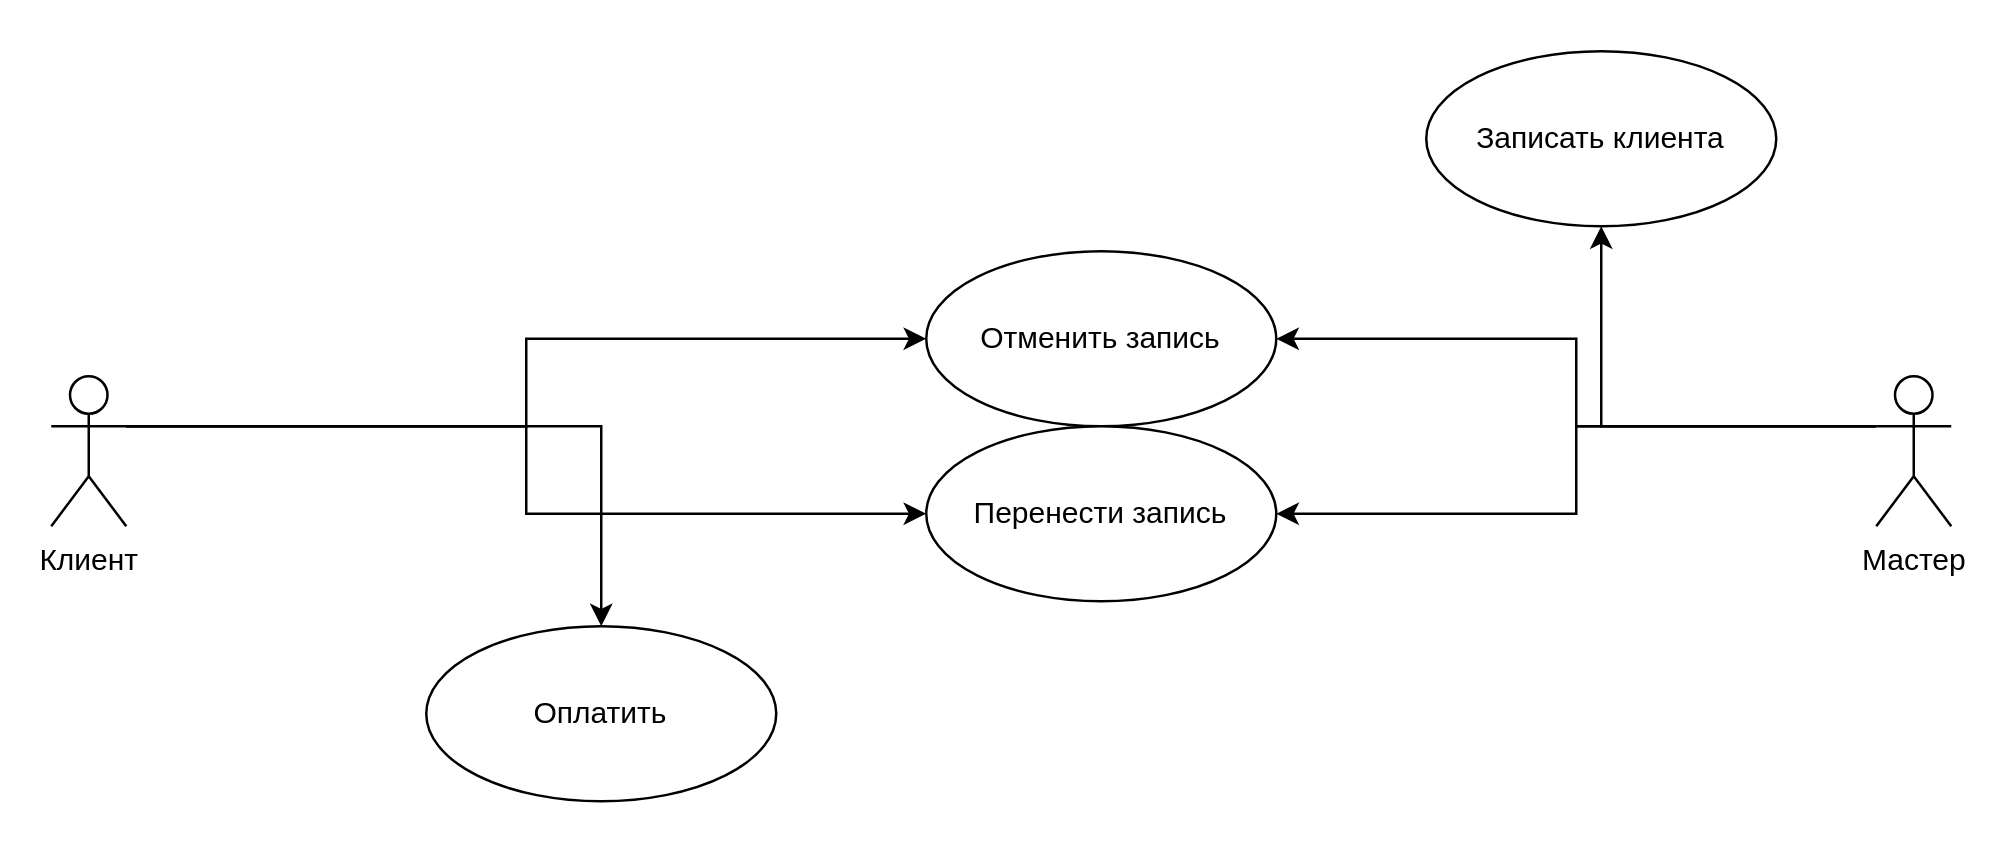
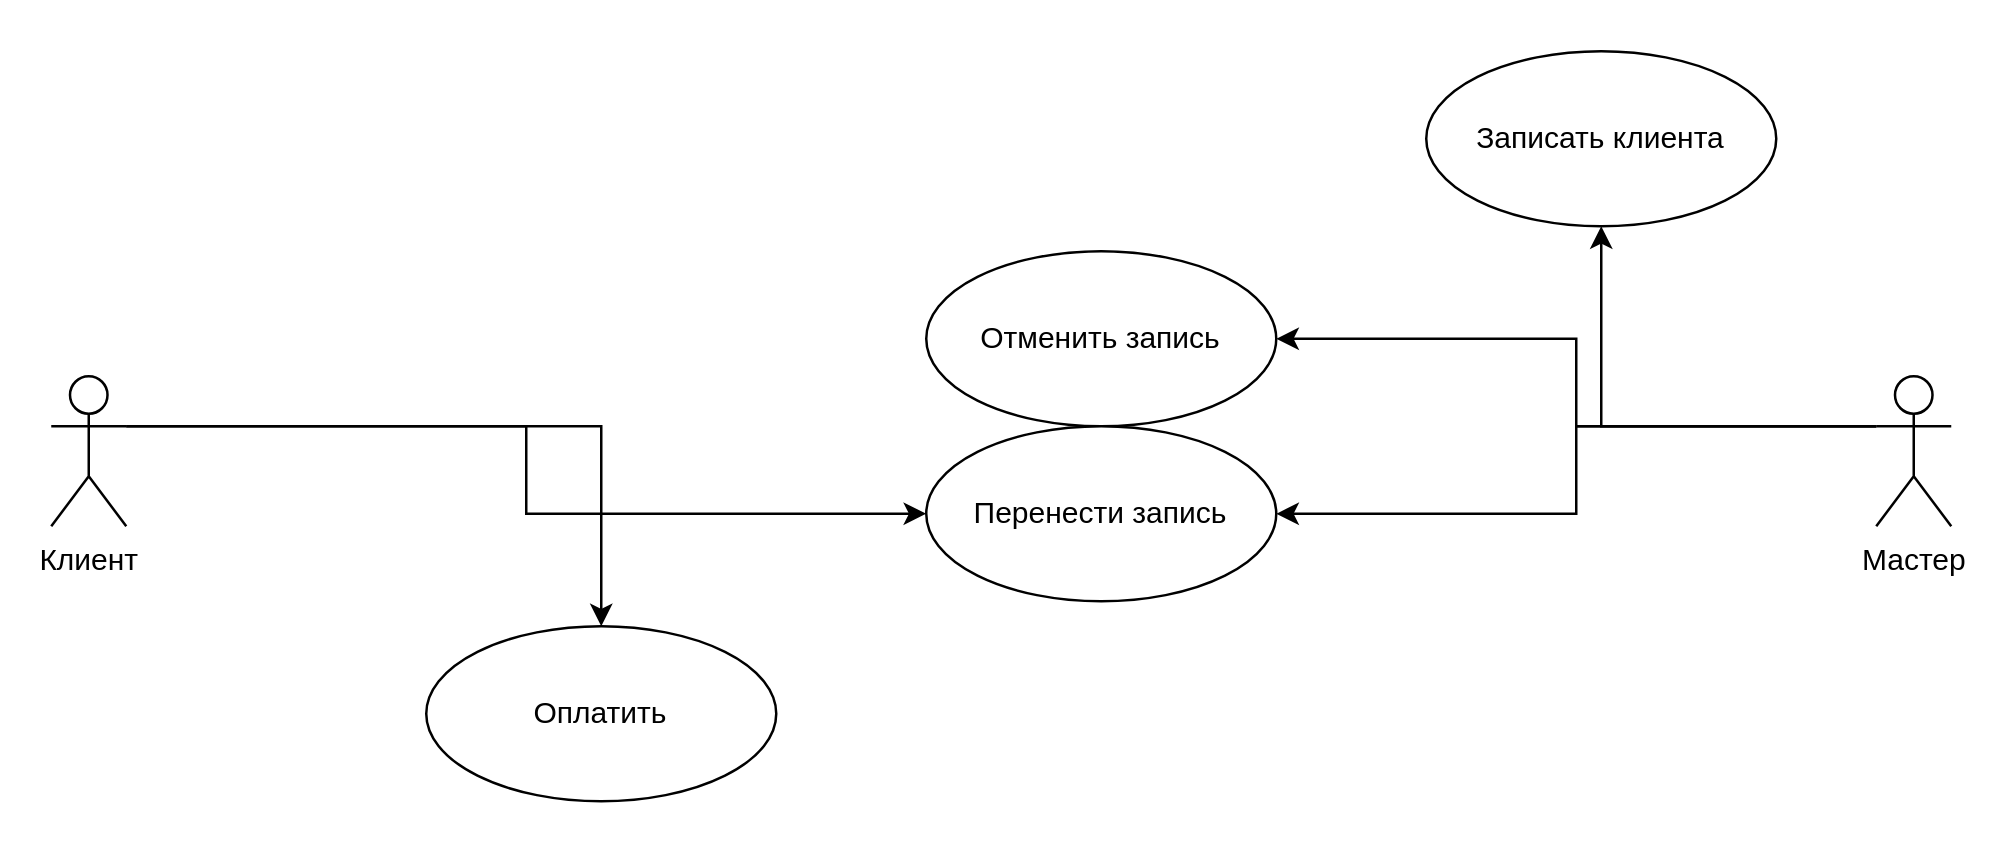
edge "Клиент" -> "Отменить запись": removed
